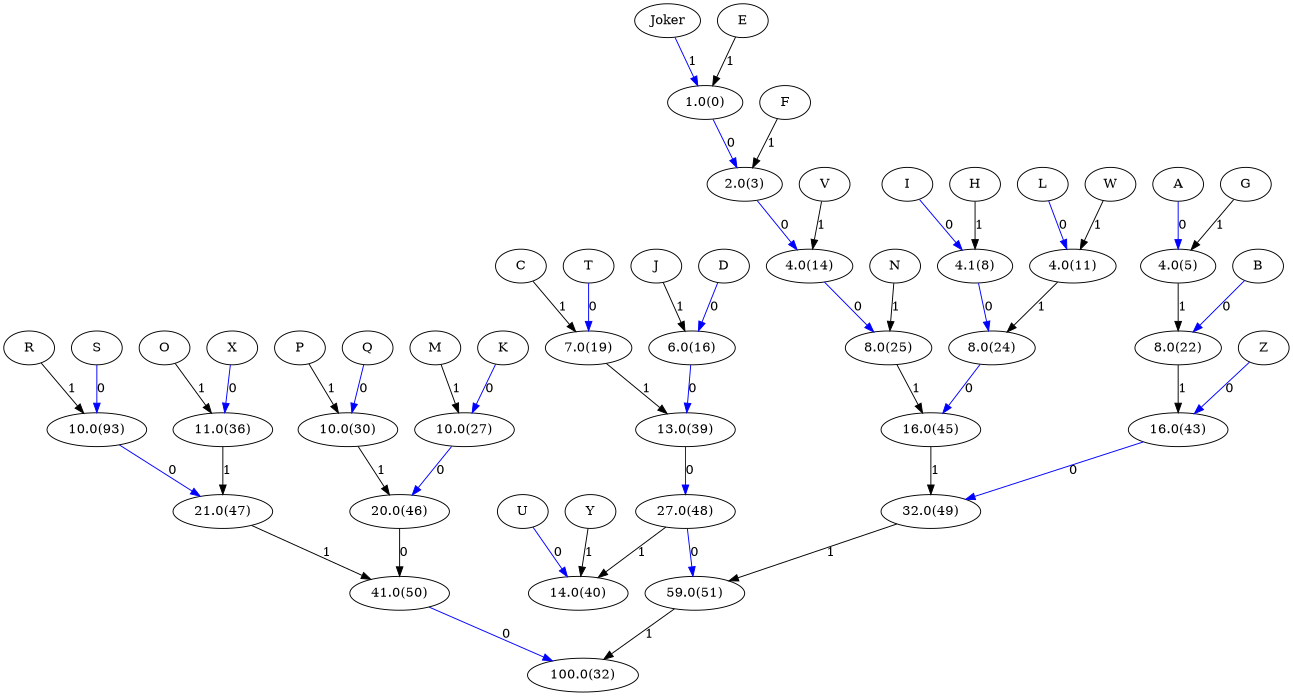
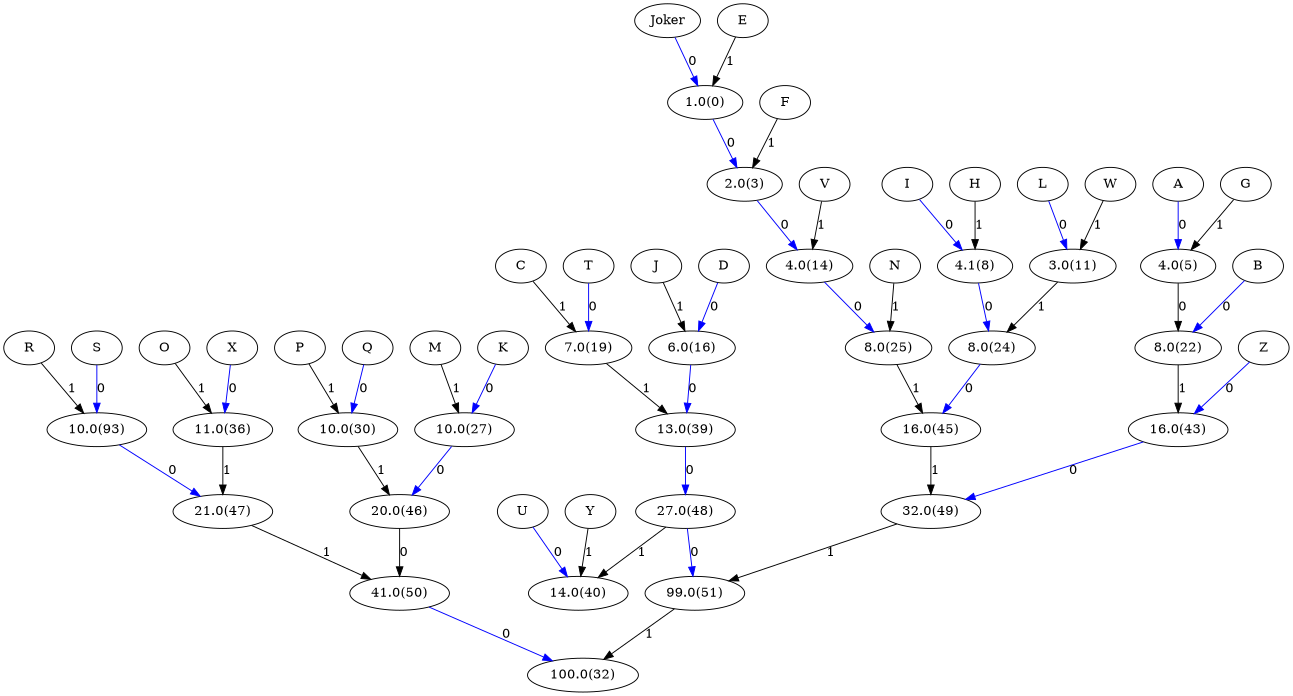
edge "Joker" -> "1.0(0)": label "1" -> "0"
node "4.0(11)": label "4.0(11)" -> "3.0(11)"
edge "4.0(5)" -> "8.0(22)": label "1" -> "0"
node "59.0(51)": label "59.0(51)" -> "99.0(51)"
